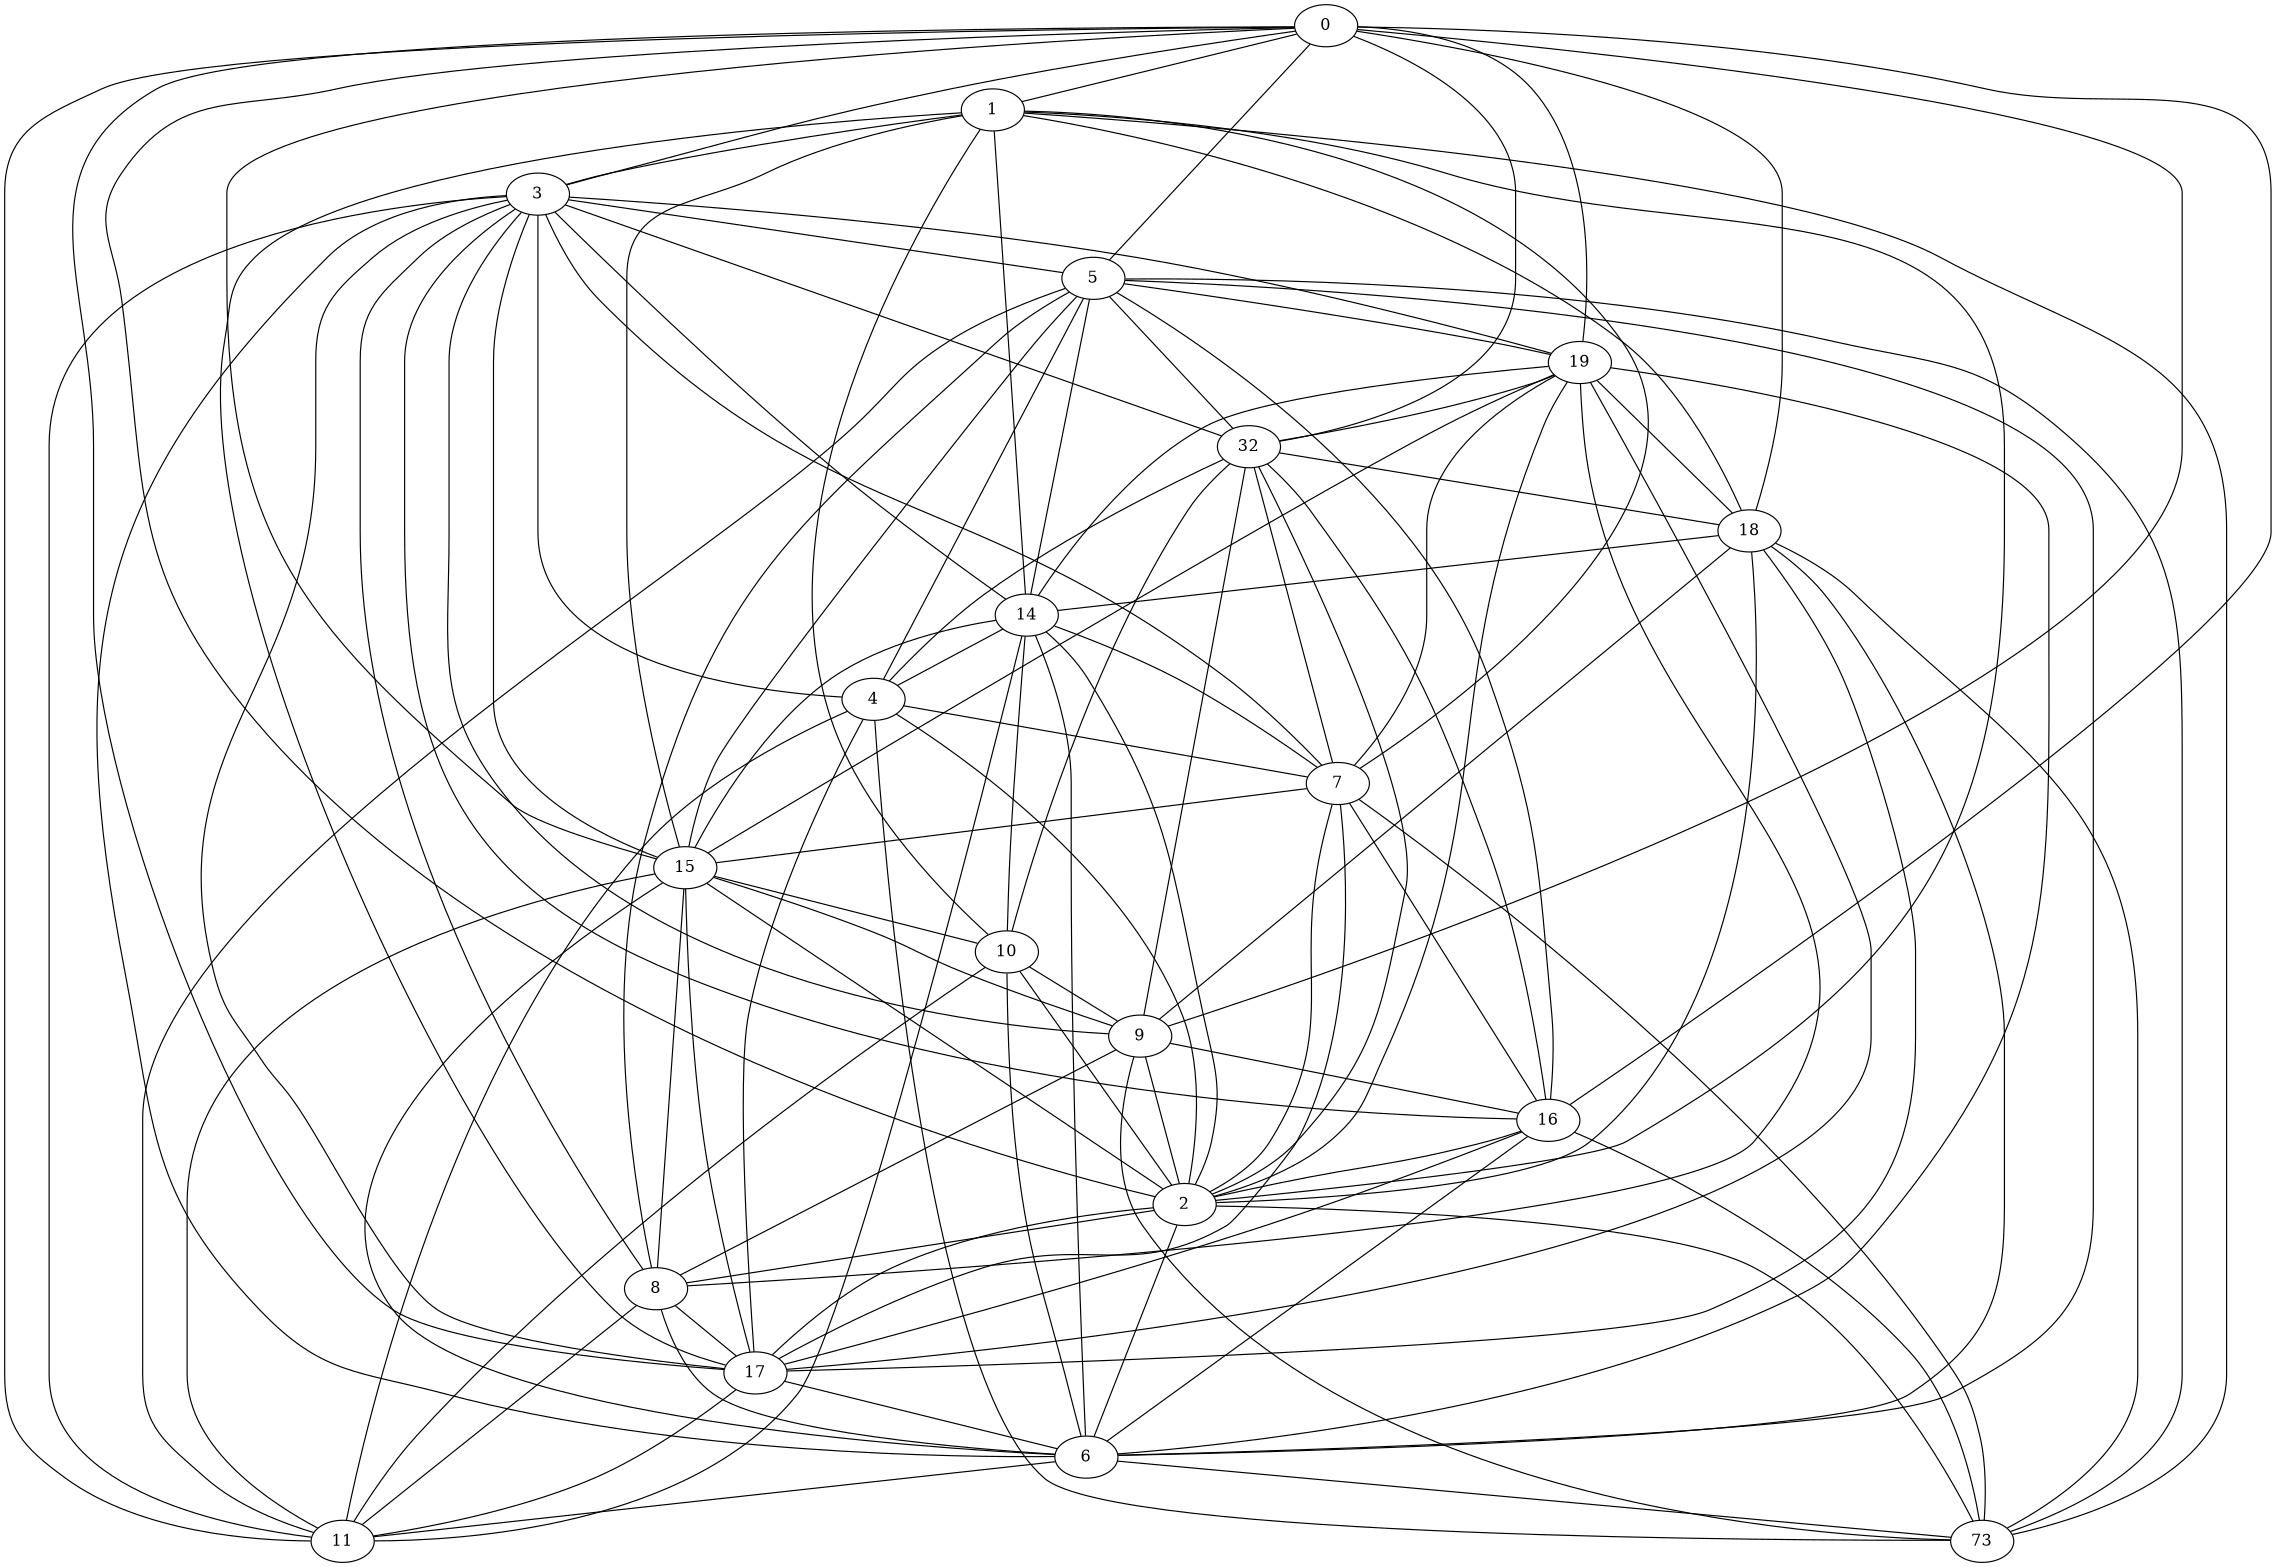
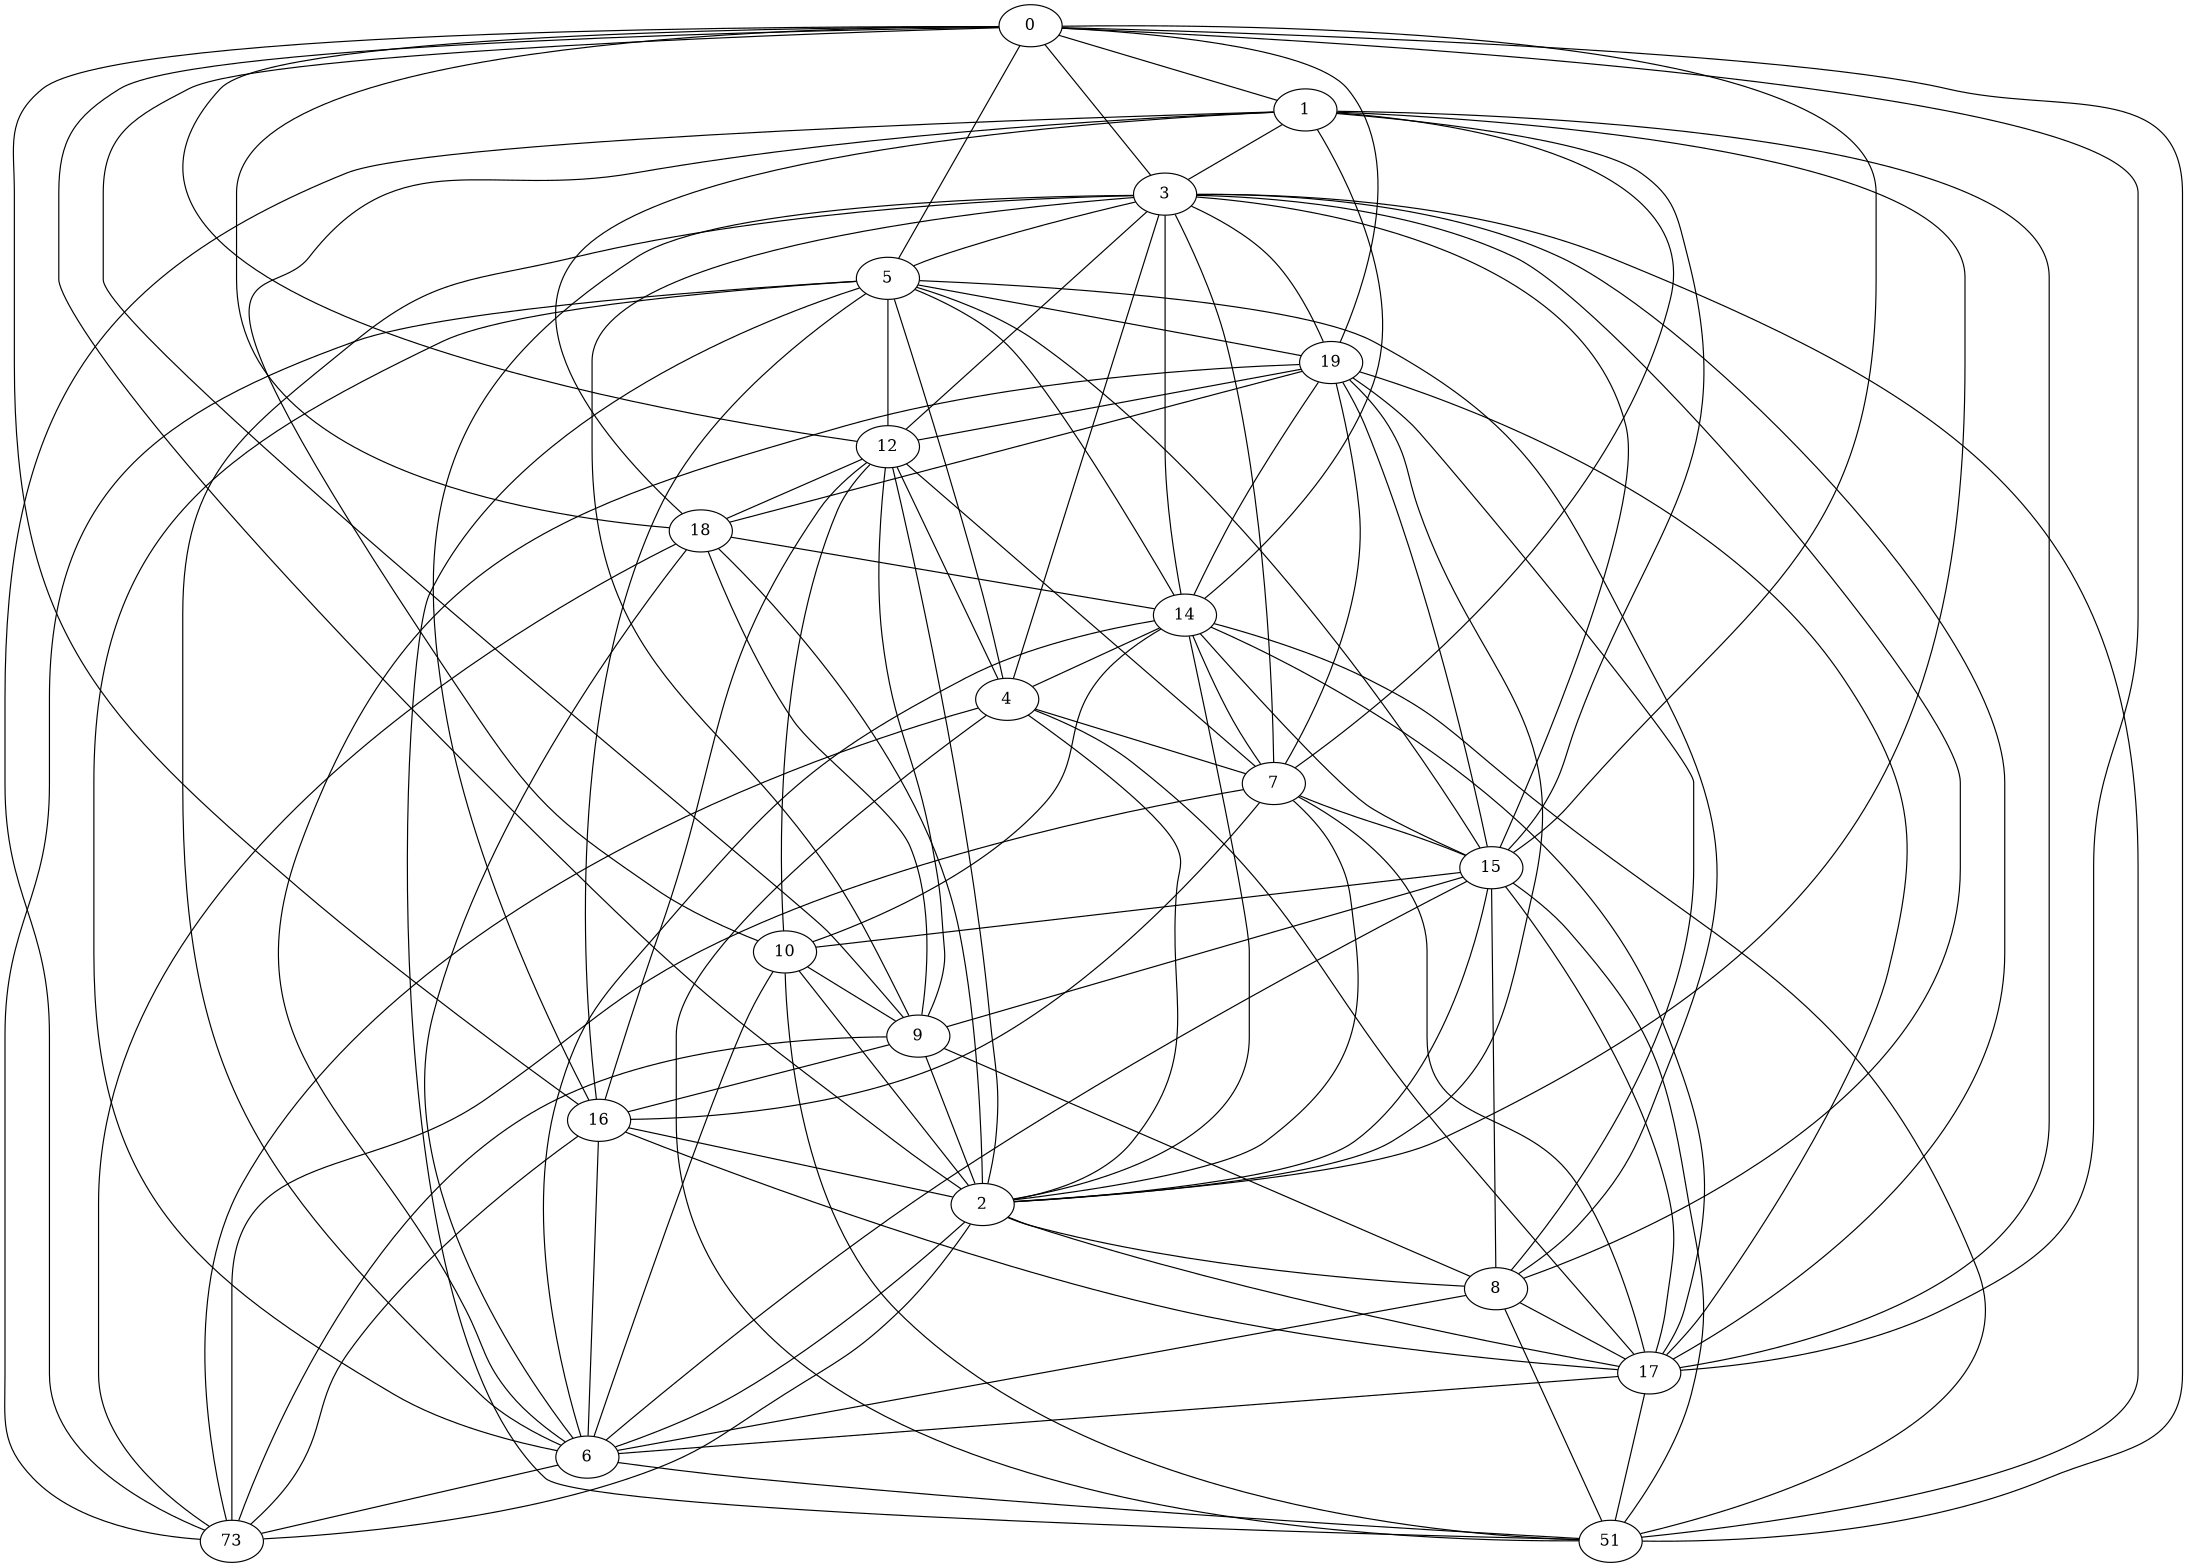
node "32": label "32" -> "12"
edge "18" -- "17": now "14" -- "17"
node "11": label "11" -> "51"
